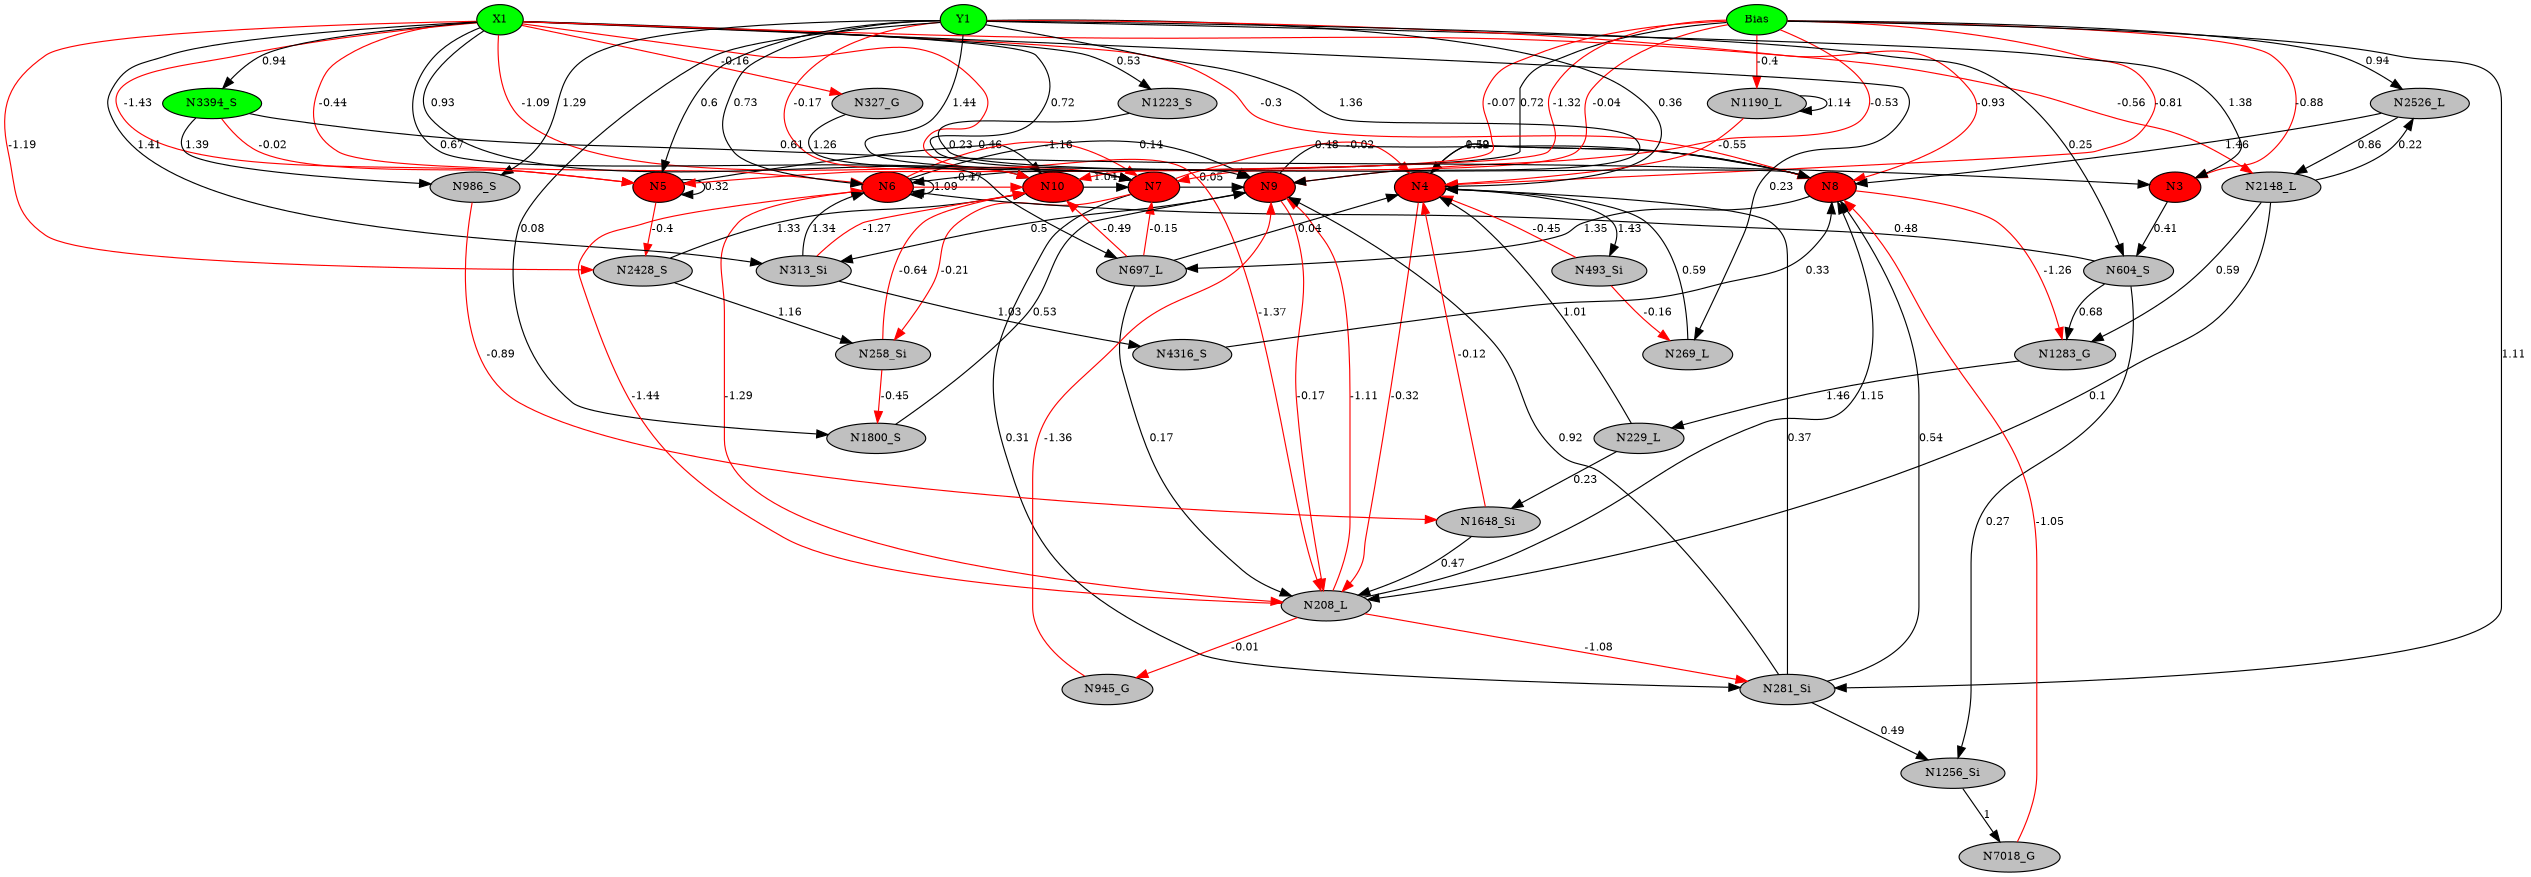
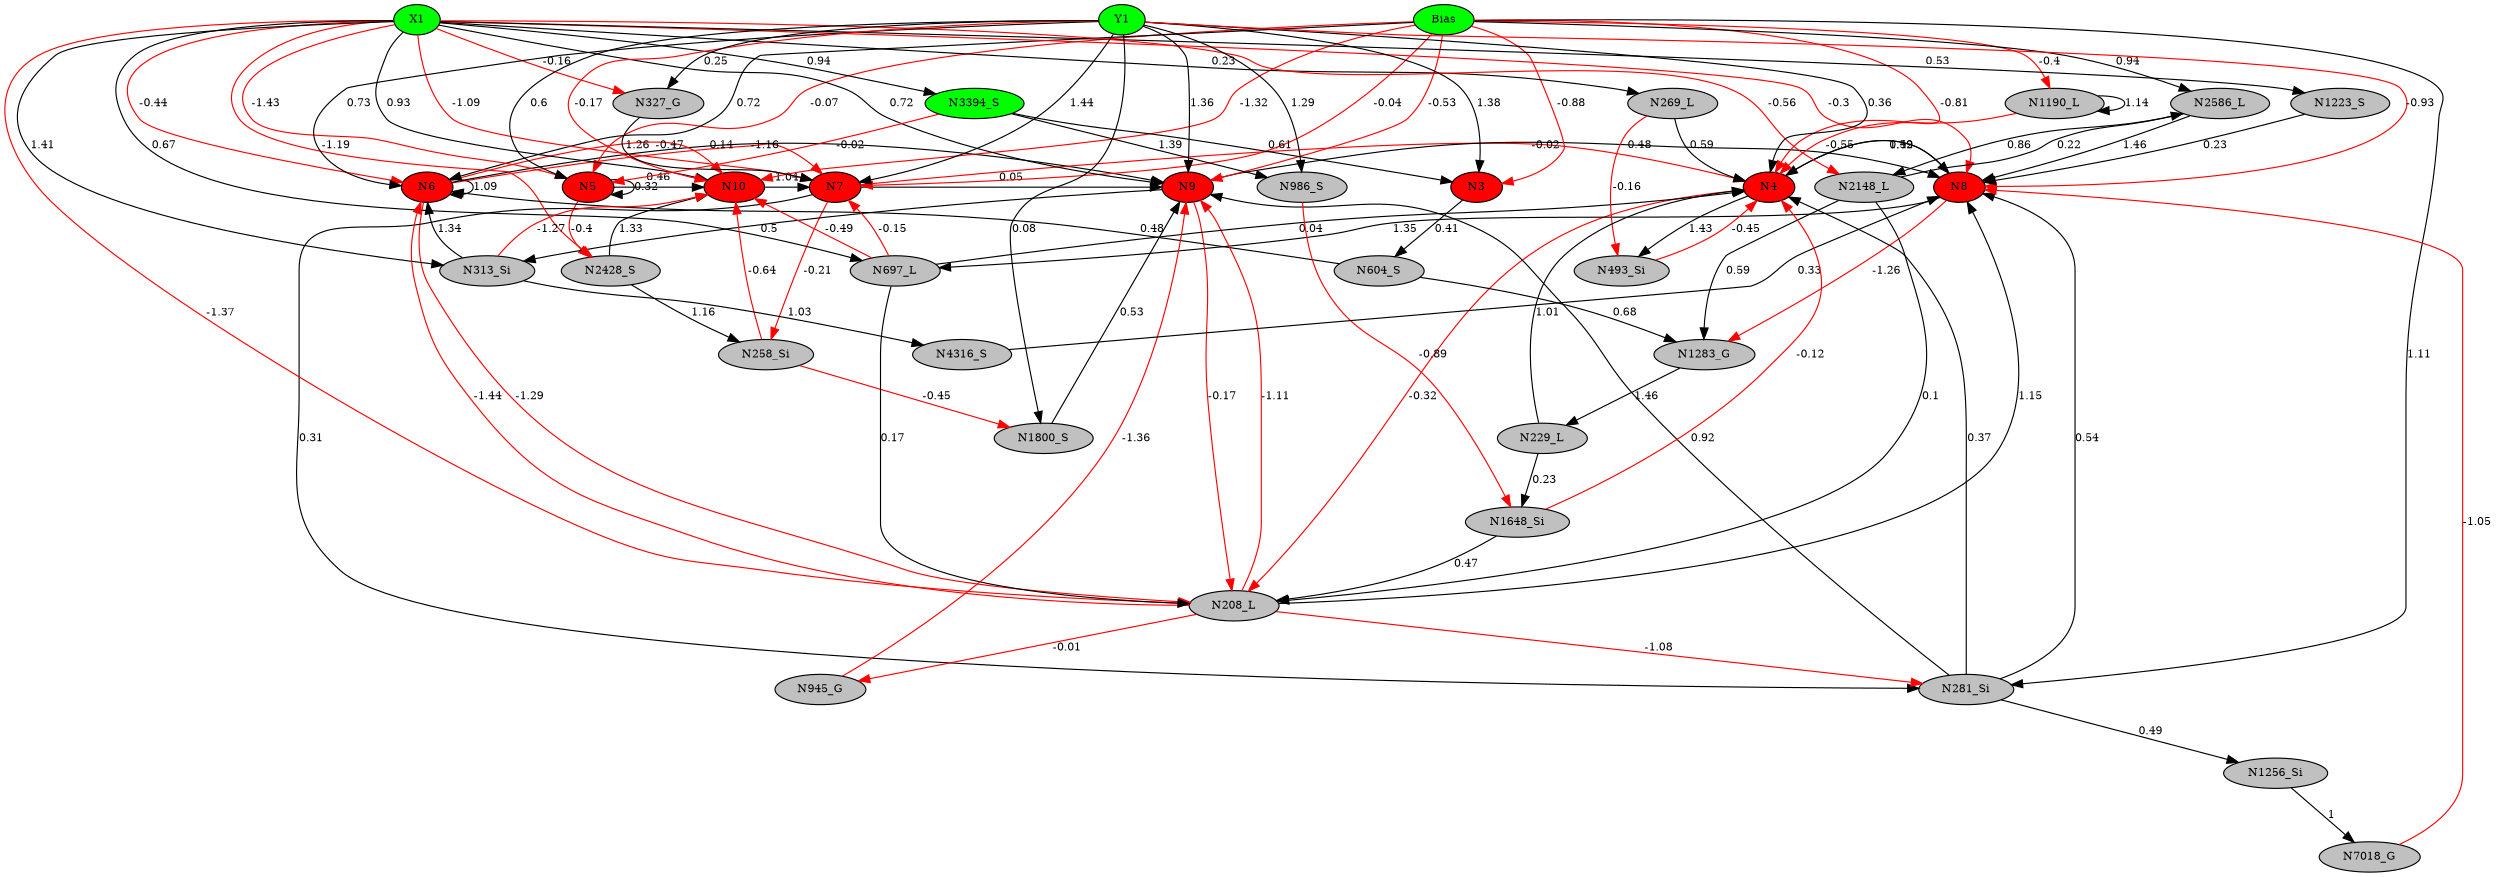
edge "Y1" -> "N604_S": now "Y1" -> "N327_G"
node "N2526_L": label "N2526_L" -> "N2586_L"
edge "N493_Si" -> "N269_L": reversed
edge "N604_S" -> "N1256_Si": removed, label "0.27"
